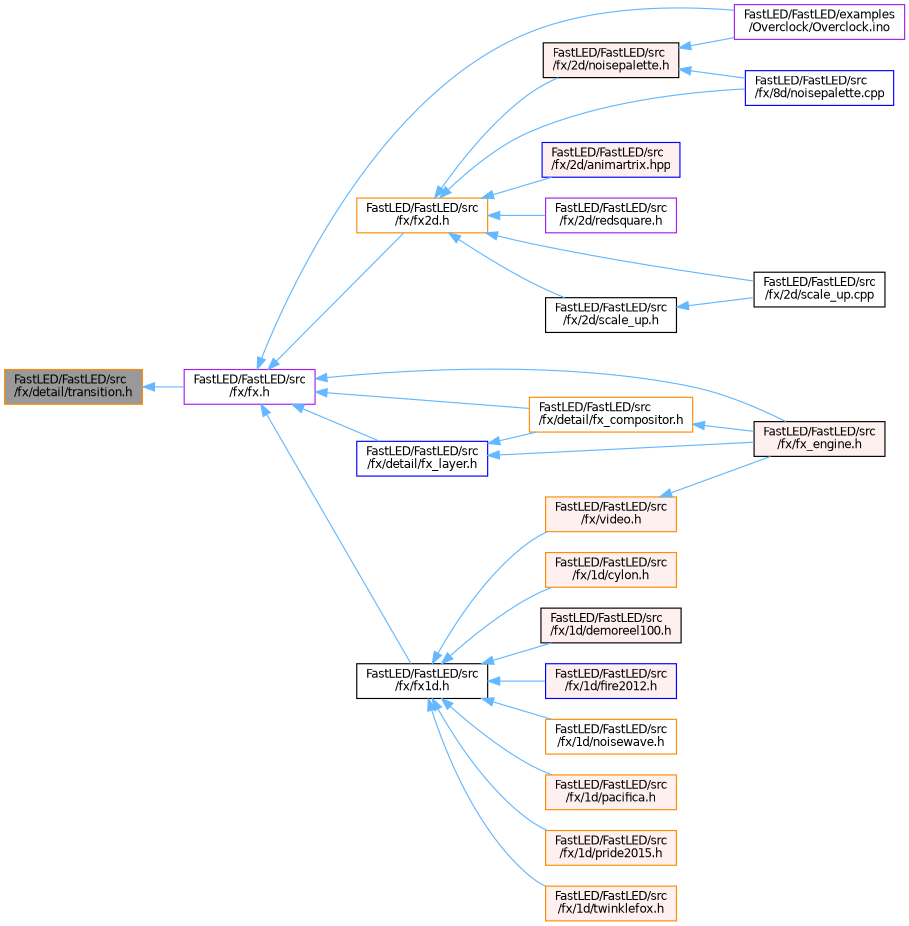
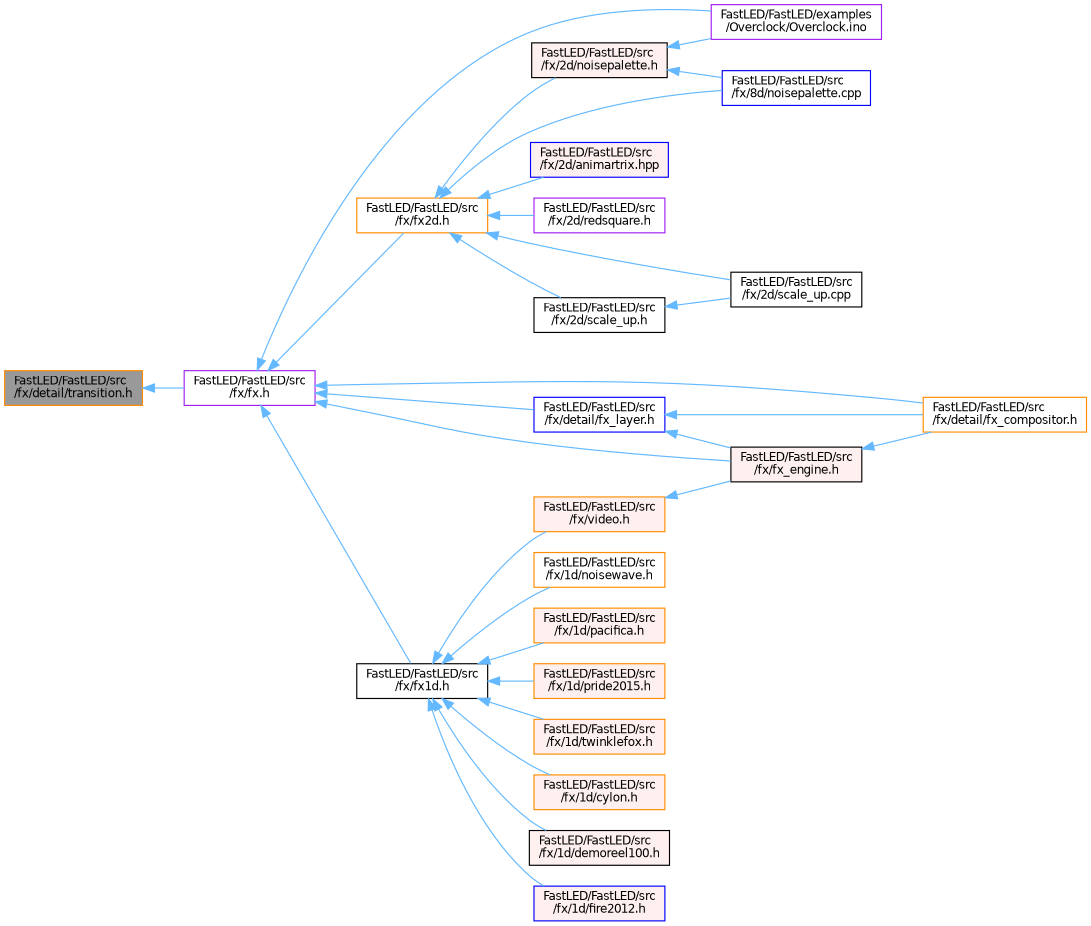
edge "FastLED/FastLED/src /fx/fx_engine.h" -> "FastLED/FastLED/src /fx/detail/fx_compositor.h": reversed
